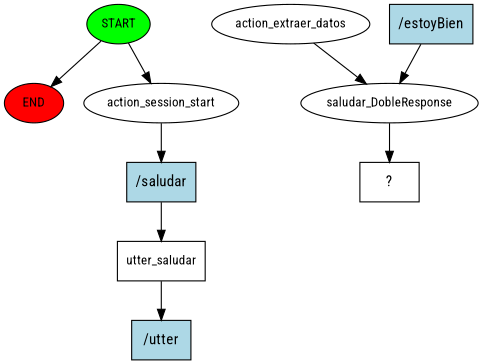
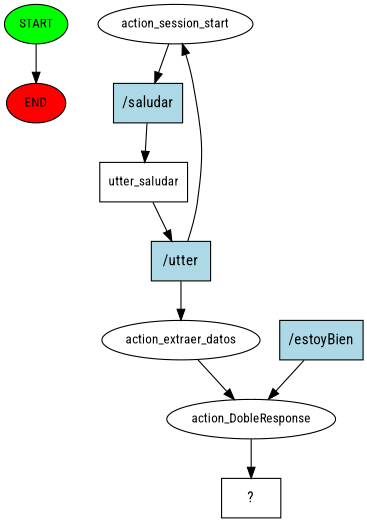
edge "START" -> "action_session_start": now "/utter" -> "action_session_start"
node "saludar_DobleResponse": label "saludar_DobleResponse" -> "action_DobleResponse"
edge "/utter" -> "action_extraer_datos": added
